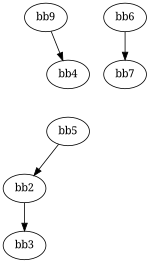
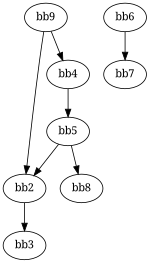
edge "bb9" -> "bb2": added
edge "bb4" -> "bb5": added
node "bb8": added
